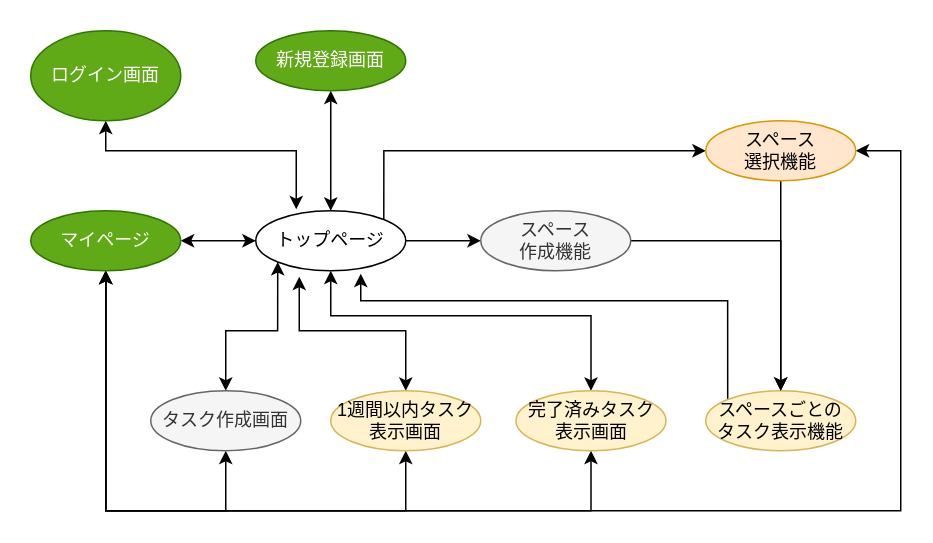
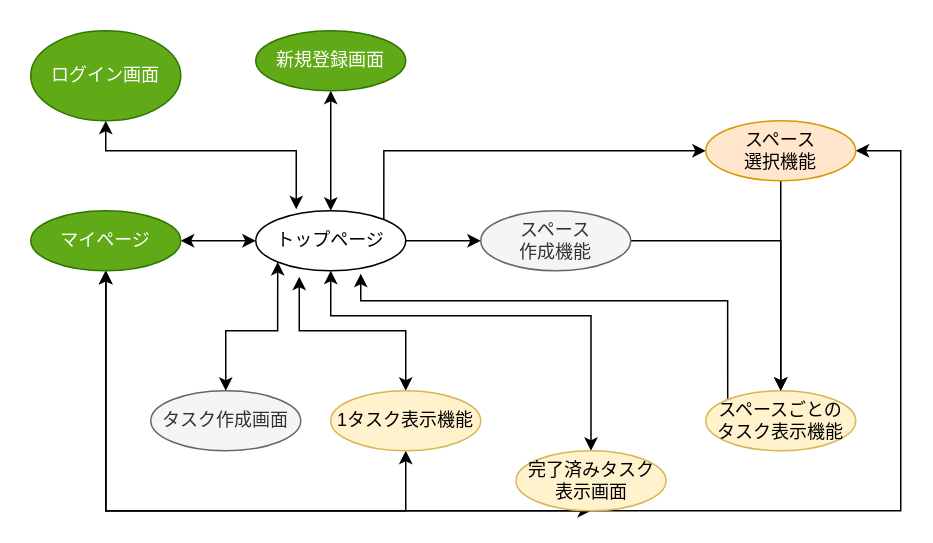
node "1週間以内タスク表示画面": label "1週間以内タスク表示画面" -> "1タスク表示機能"
node "完了済みタスク 表示画面": moved (591, 421) -> (591, 481)
edge "マイページ" -- "タスク作成画面": removed
